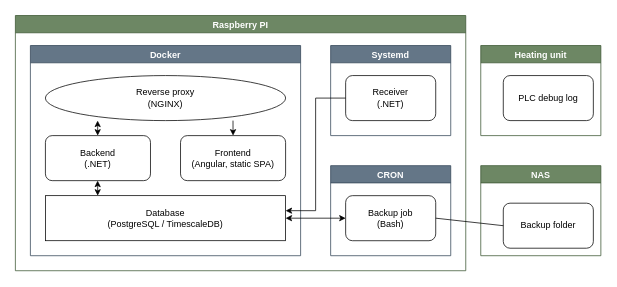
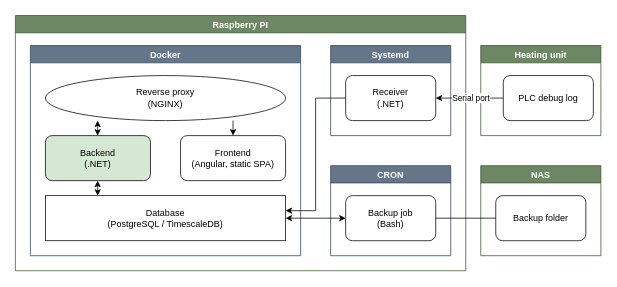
edge "PLC debug log" -> "Receiver (.NET)": added, label "Serial port"
node "Backend (.NET)": fillcolor #ffffff -> #d5e8d4
node "Backup folder": moved (548, 225) -> (540, 218)
